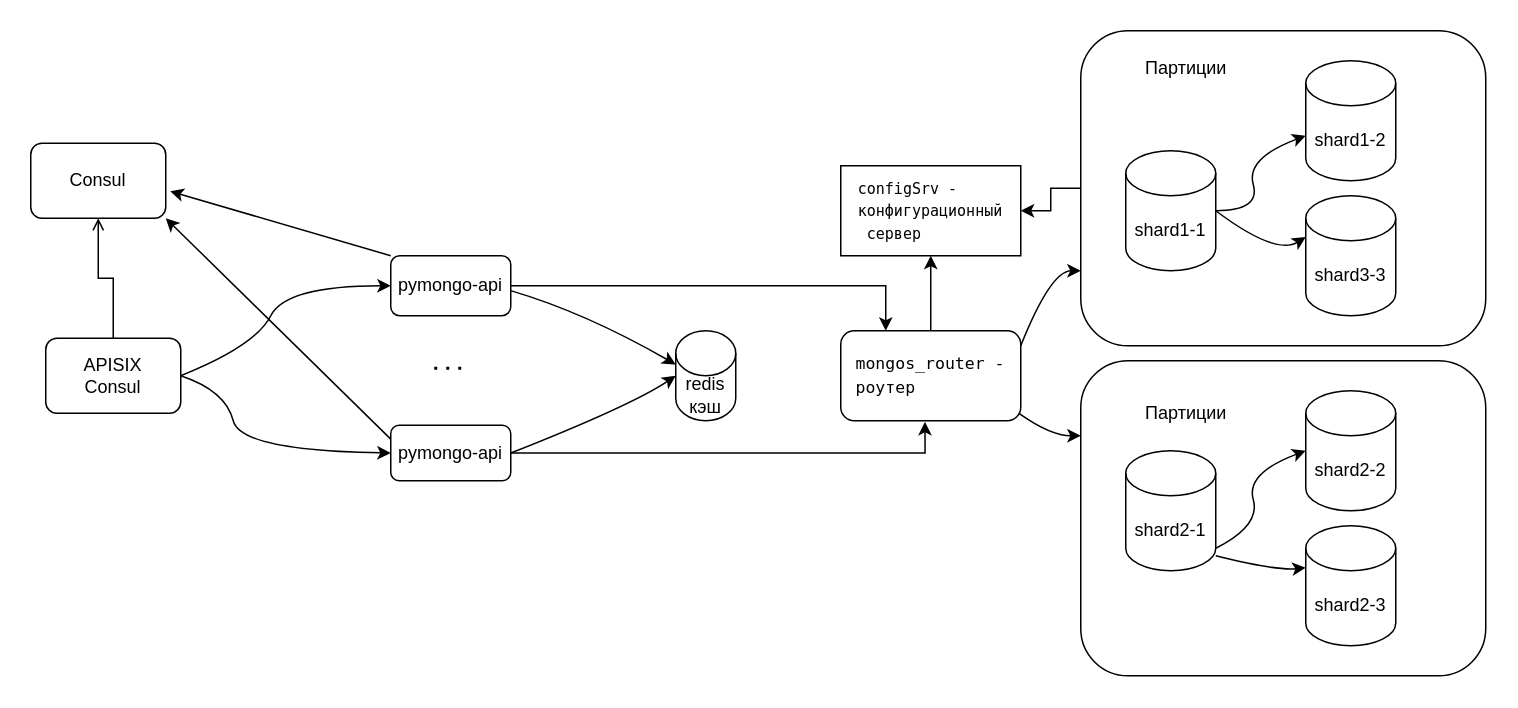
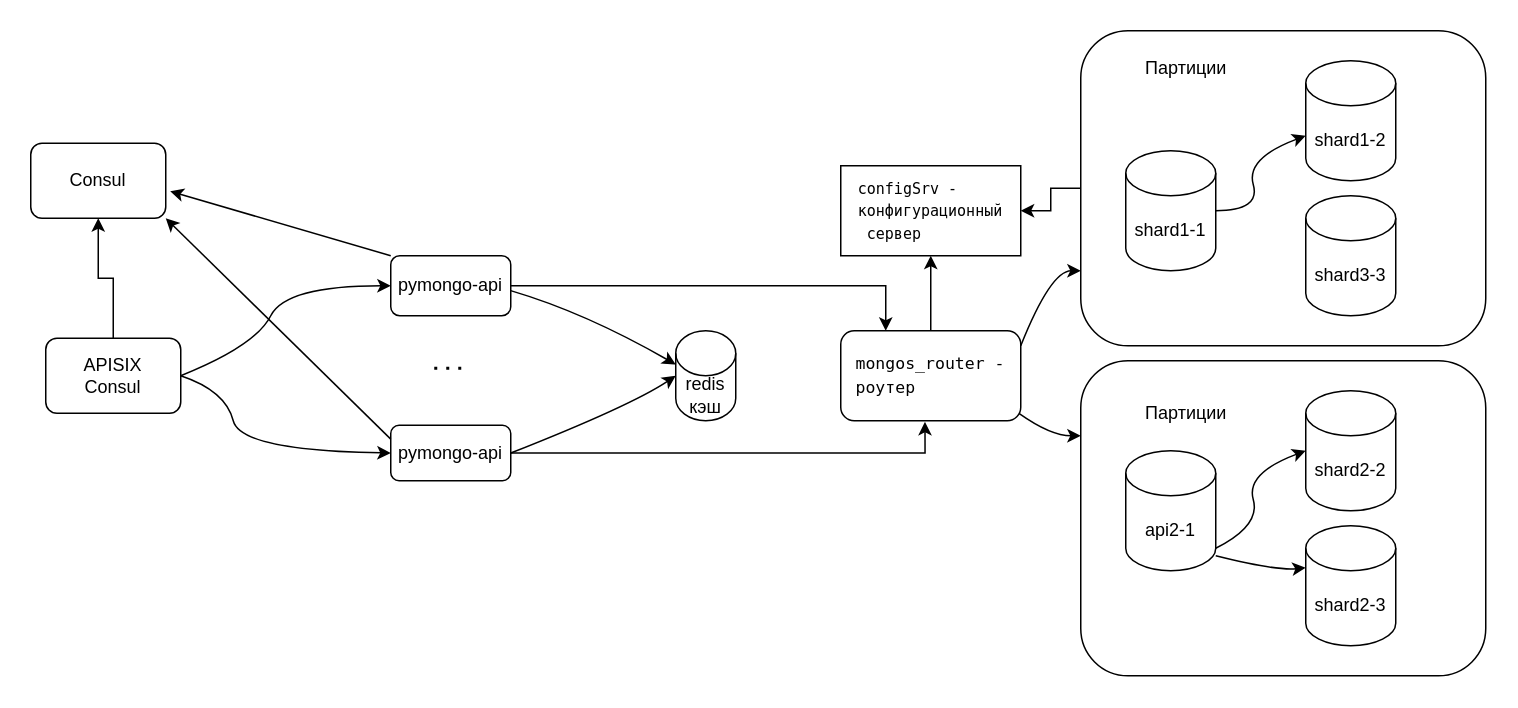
edge "APISIX Consul" -> "Consul": arrowhead open -> classic
edge "shard1-1" -> "shard3-3": removed
node "shard2-1": label "shard2-1" -> "api2-1"
